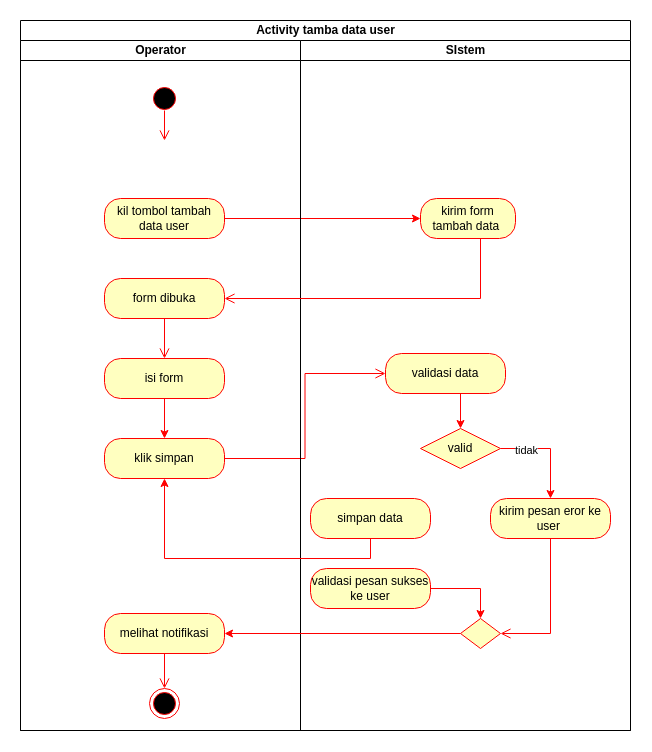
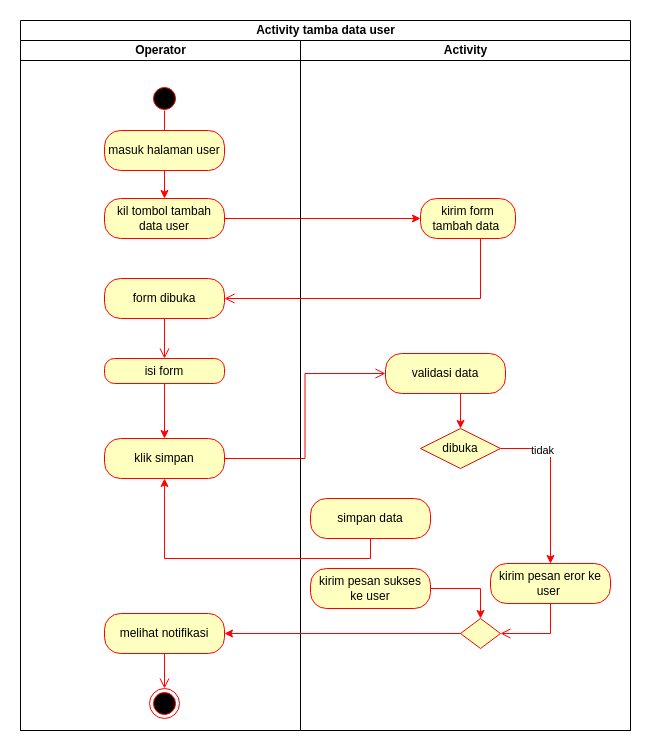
node "SIstem": label "SIstem" -> "Activity"
node "masuk halaman user": added
edge "masuk halaman user" -> "kil tombol tambah data user": added
node "isi form": size 120x40 -> 120x25
node "valid": label "valid" -> "dibuka"
node "kirim pesan eror ke user": moved (551, 519) -> (551, 584)
node "validasi pesan sukses ke user": label "validasi pesan sukses ke user" -> "kirim pesan sukses ke user"
